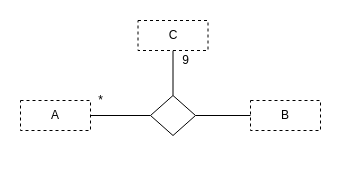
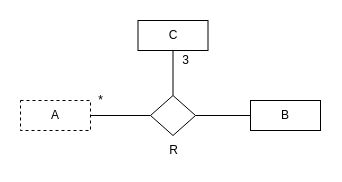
node "C": style dashed -> solid
node "9": label "9" -> "3"
node "B": style dashed -> solid
node "R": added
